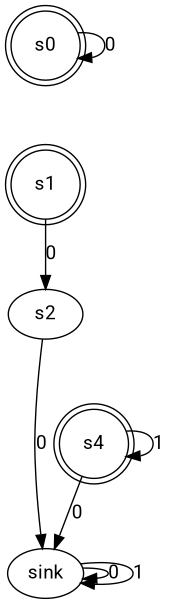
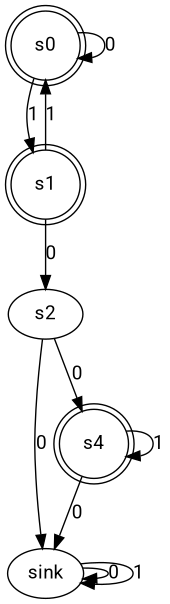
edge "s0" -> "s1": added, label "1"
edge "s1" -> "s0": added, label "1"
edge "s2" -> "s4": added, label "0"
